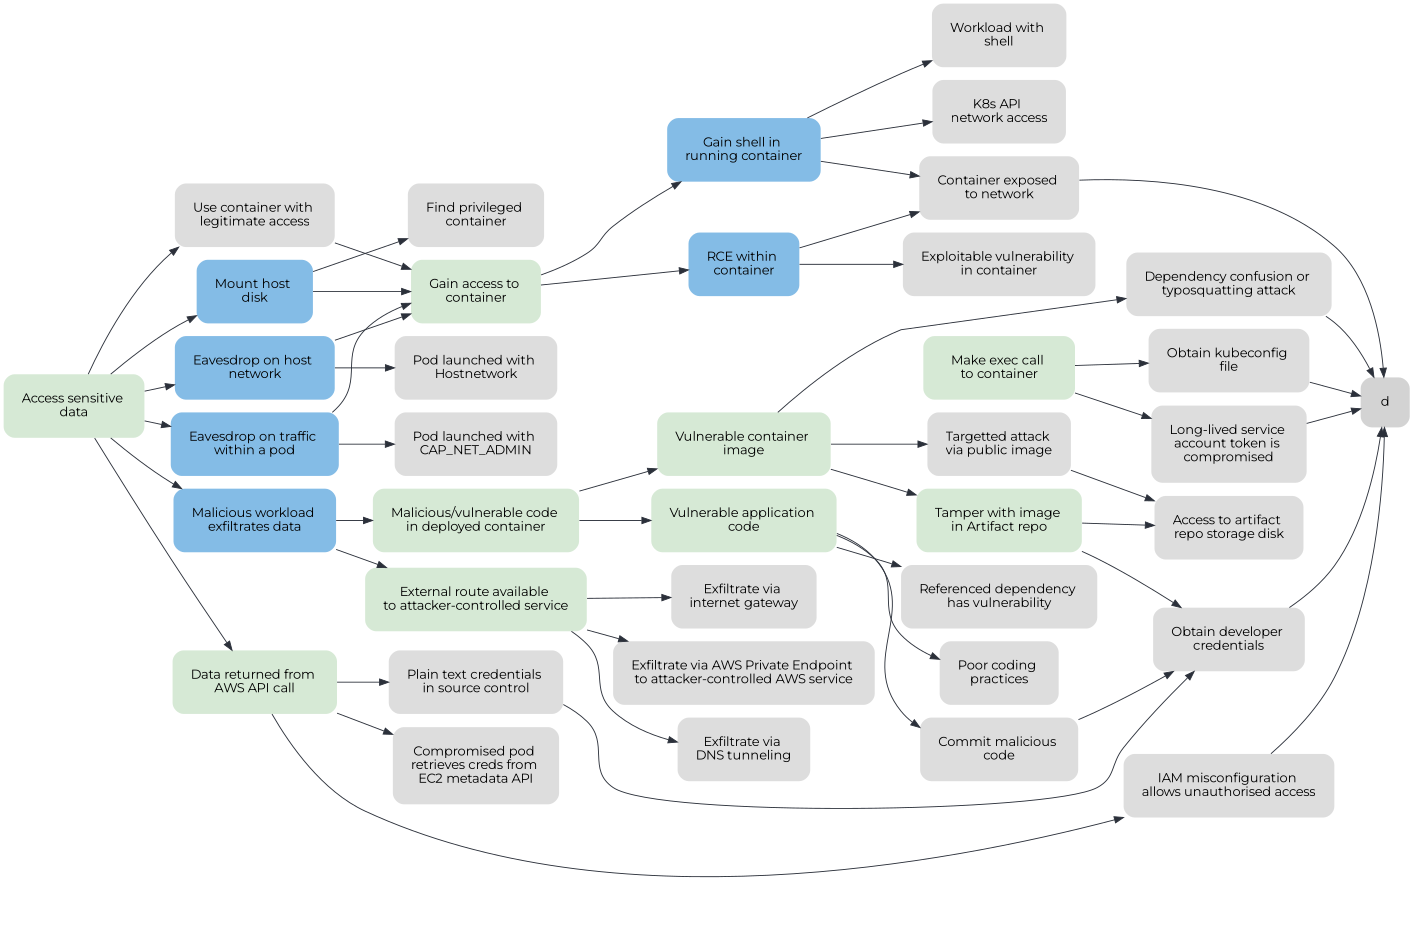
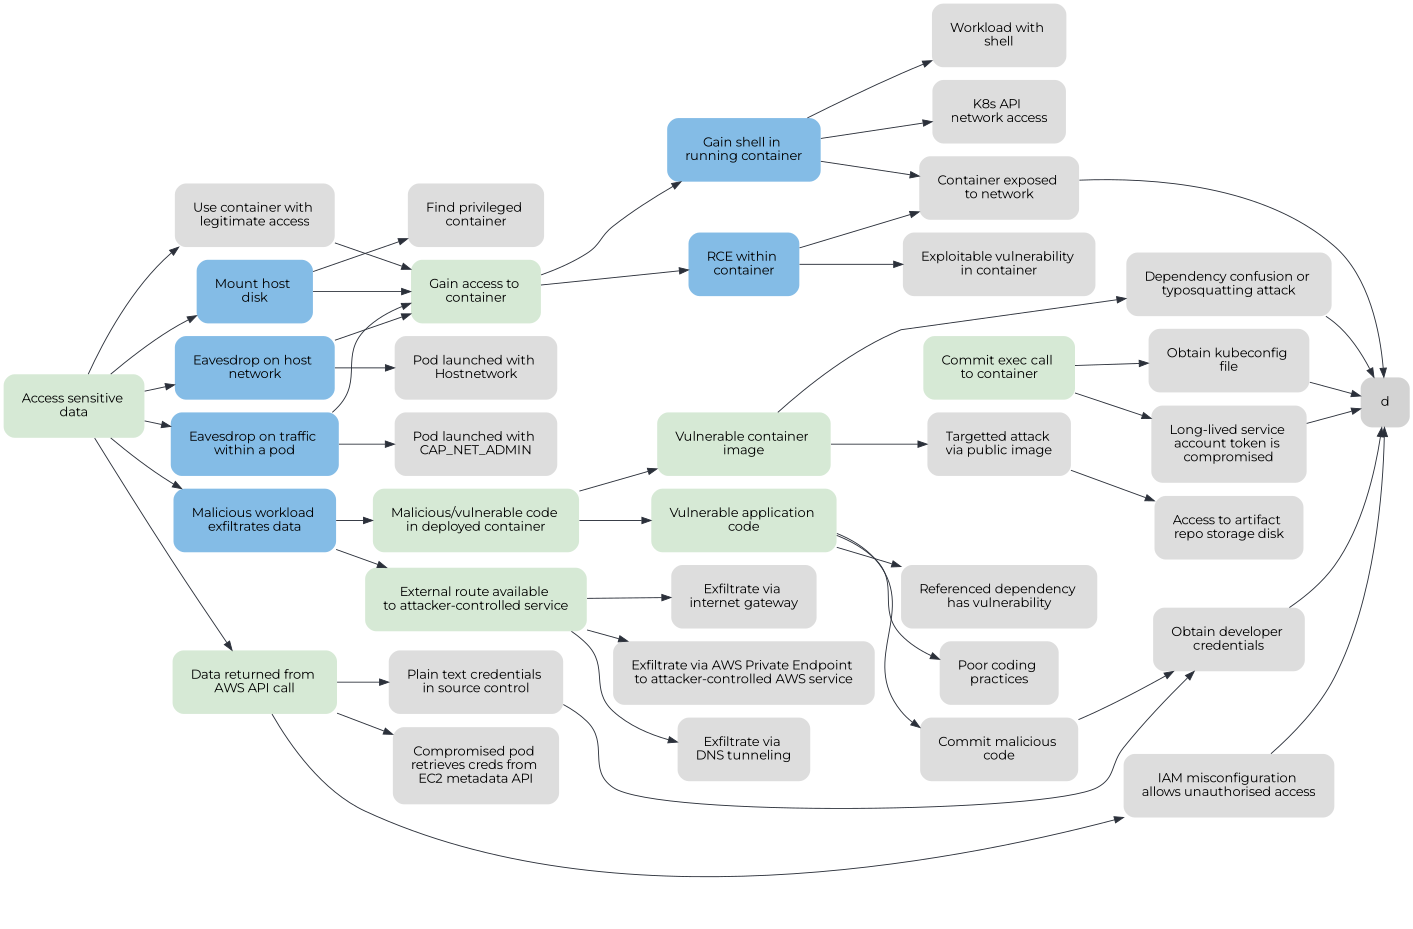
node "Make exec call to container": label "Make exec call to container" -> "Commit exec call to container"
node "Tamper with image in Artifact repo": removed
